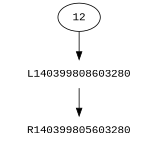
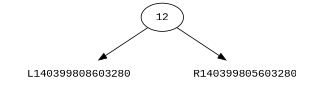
edge "L140399808603280" -> "R140399805603280": now "12" -> "R140399805603280"
